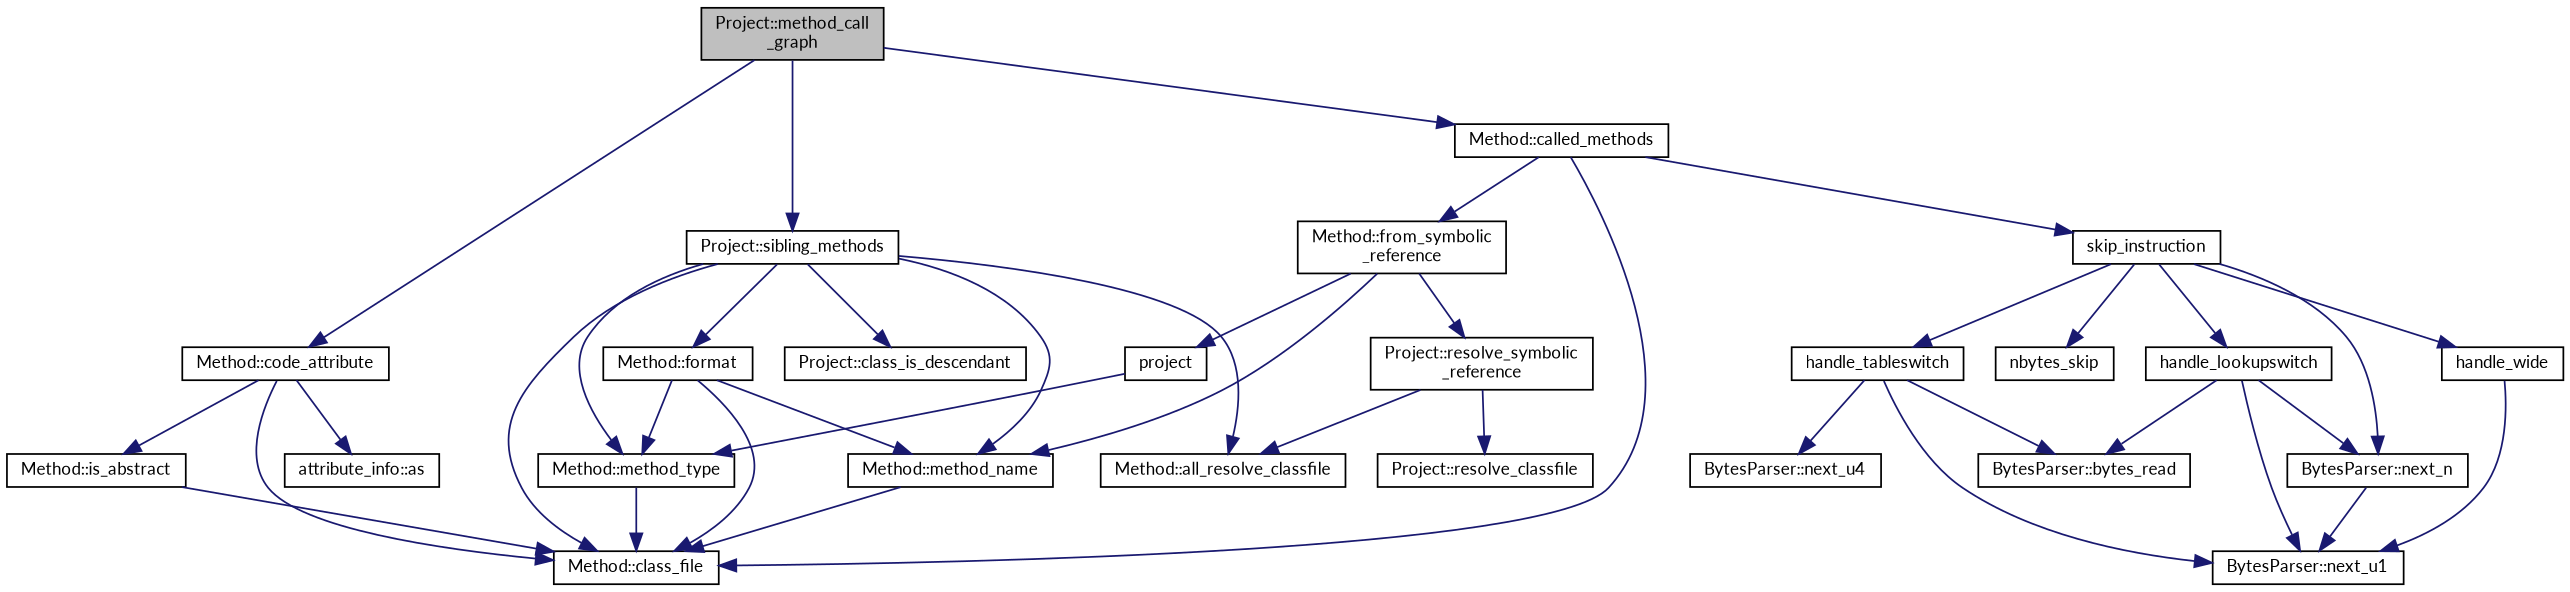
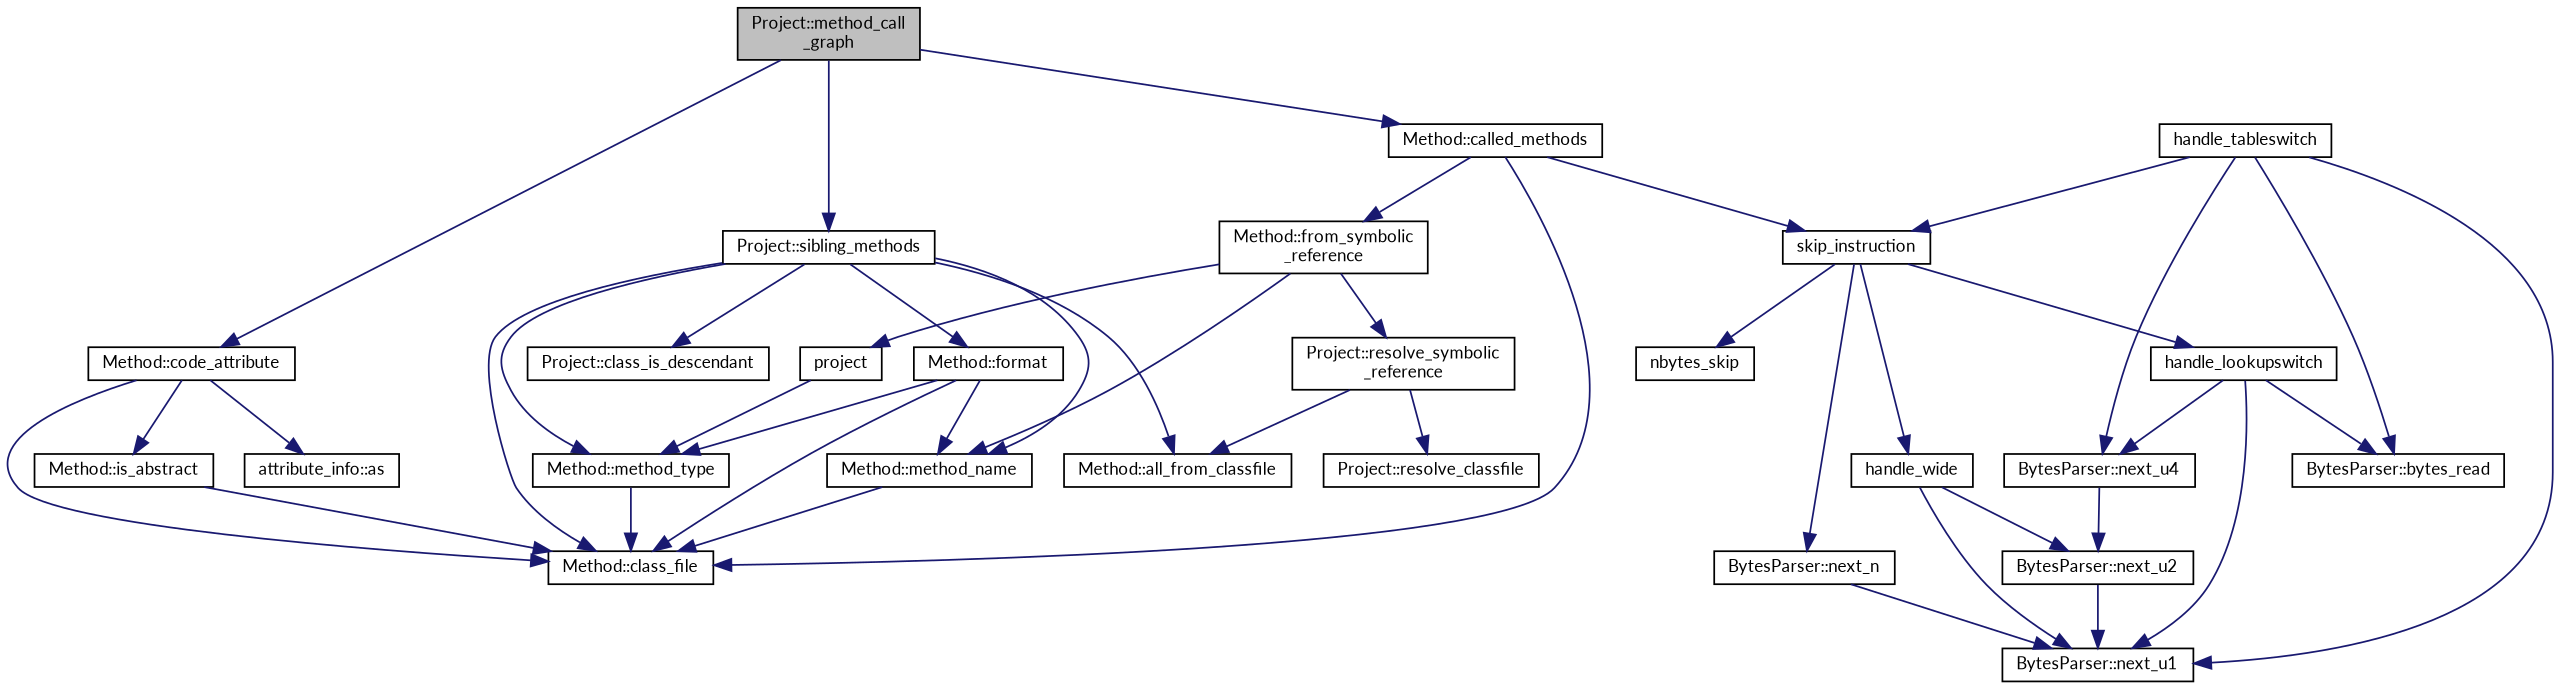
edge "skip_instruction" -> "handle_tableswitch": reversed
edge "handle_lookupswitch" -> "BytesParser::next_n": now "handle_lookupswitch" -> "BytesParser::next_u4"
node "Method::all_resolve_classfile": label "Method::all_resolve_classfile" -> "Method::all_from_classfile"
node "BytesParser::next_u2": added
